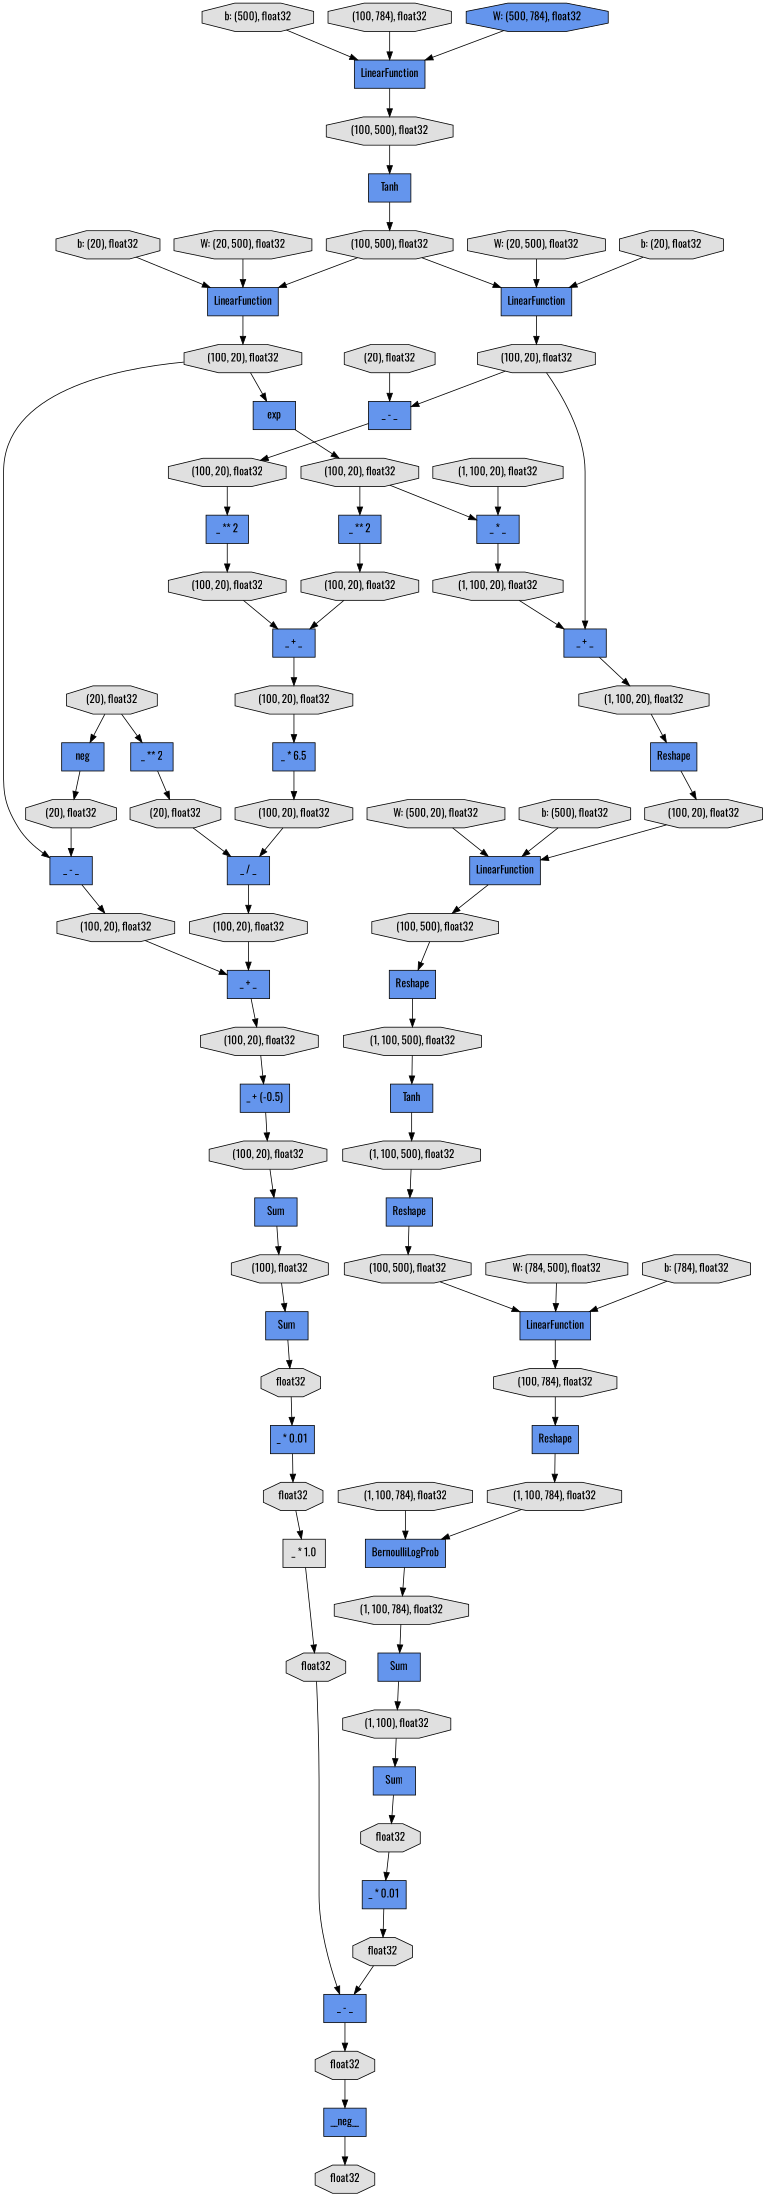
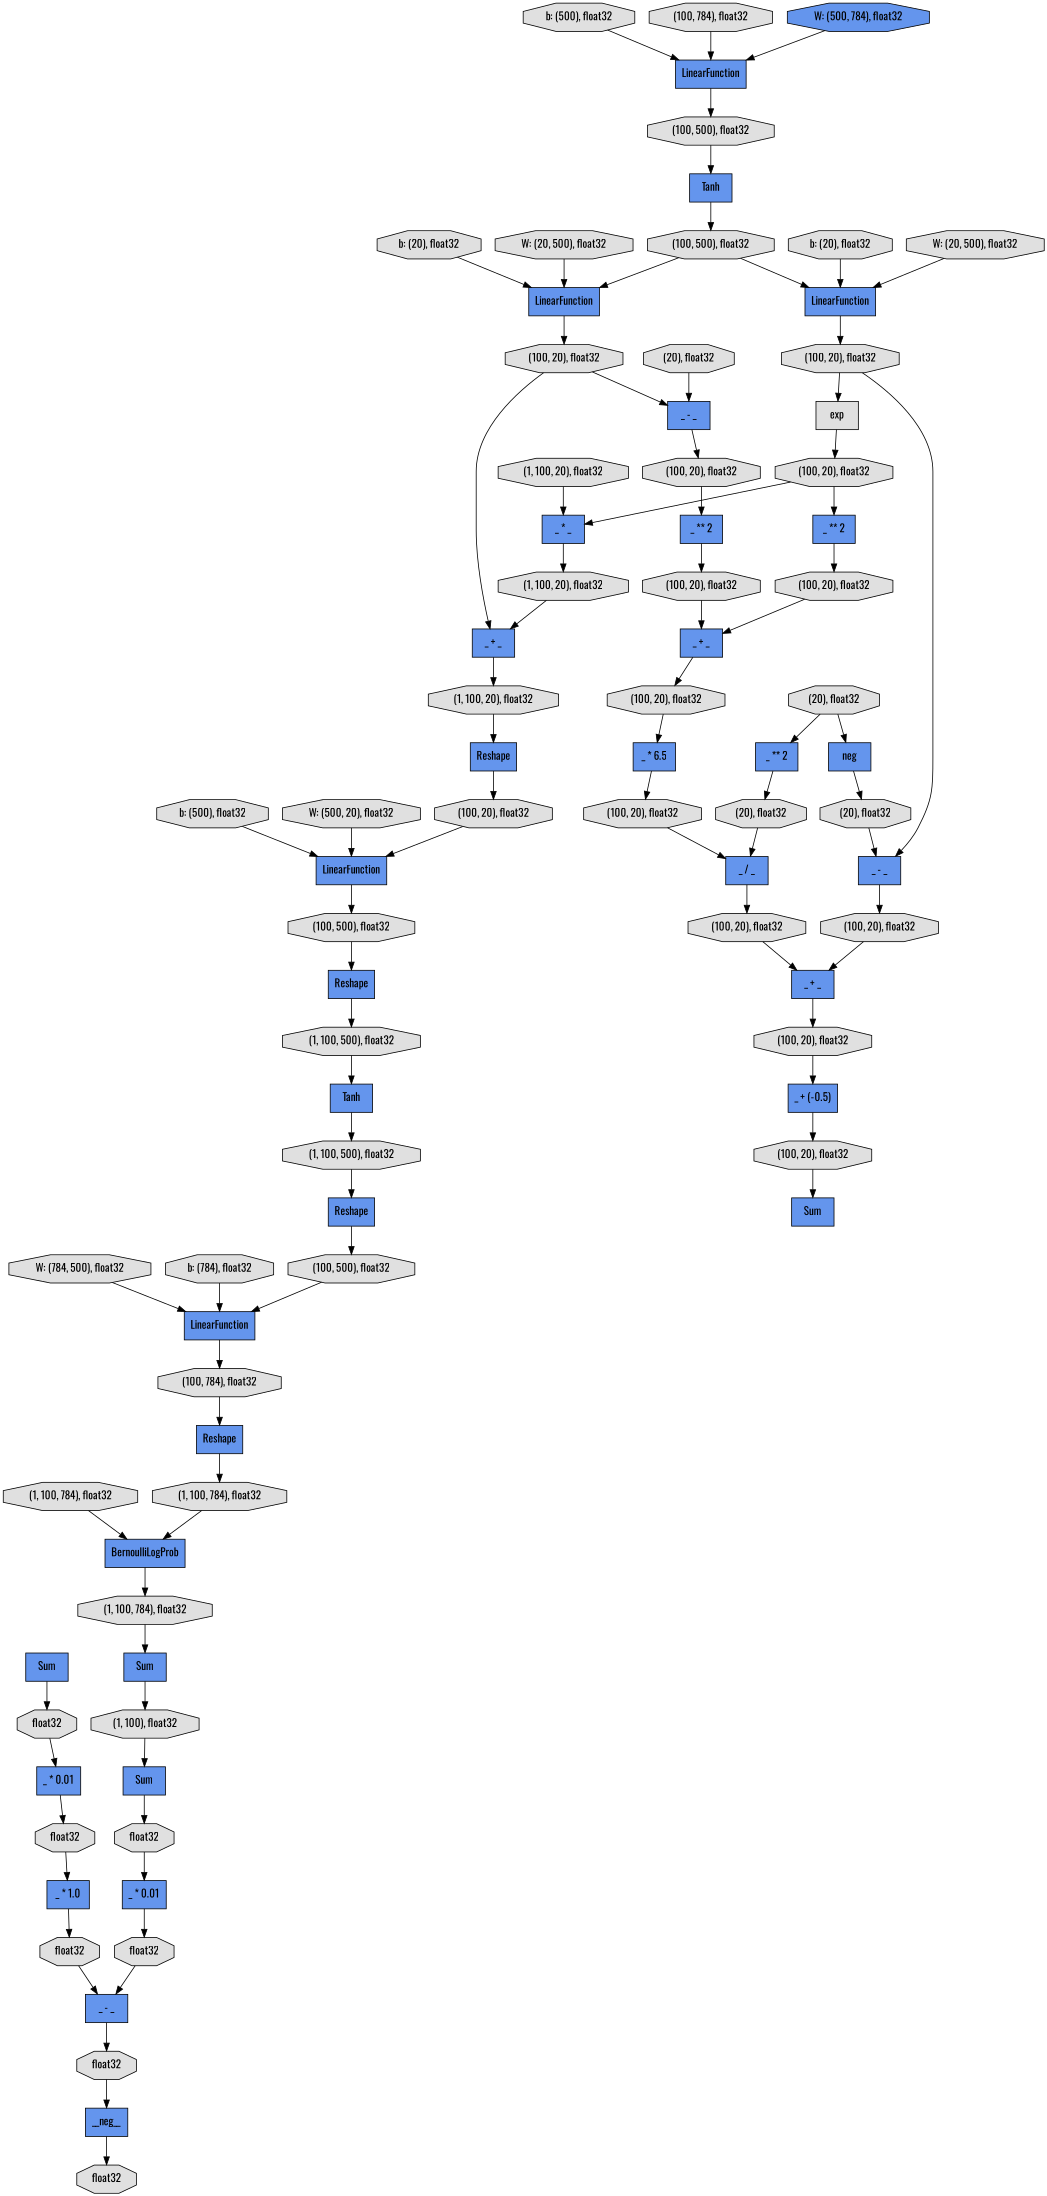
node "exp": fillcolor #6495ed -> #e0e0e0
node "(100), float32": removed
node "_ * 1.0": fillcolor #e0e0e0 -> #6495ed
